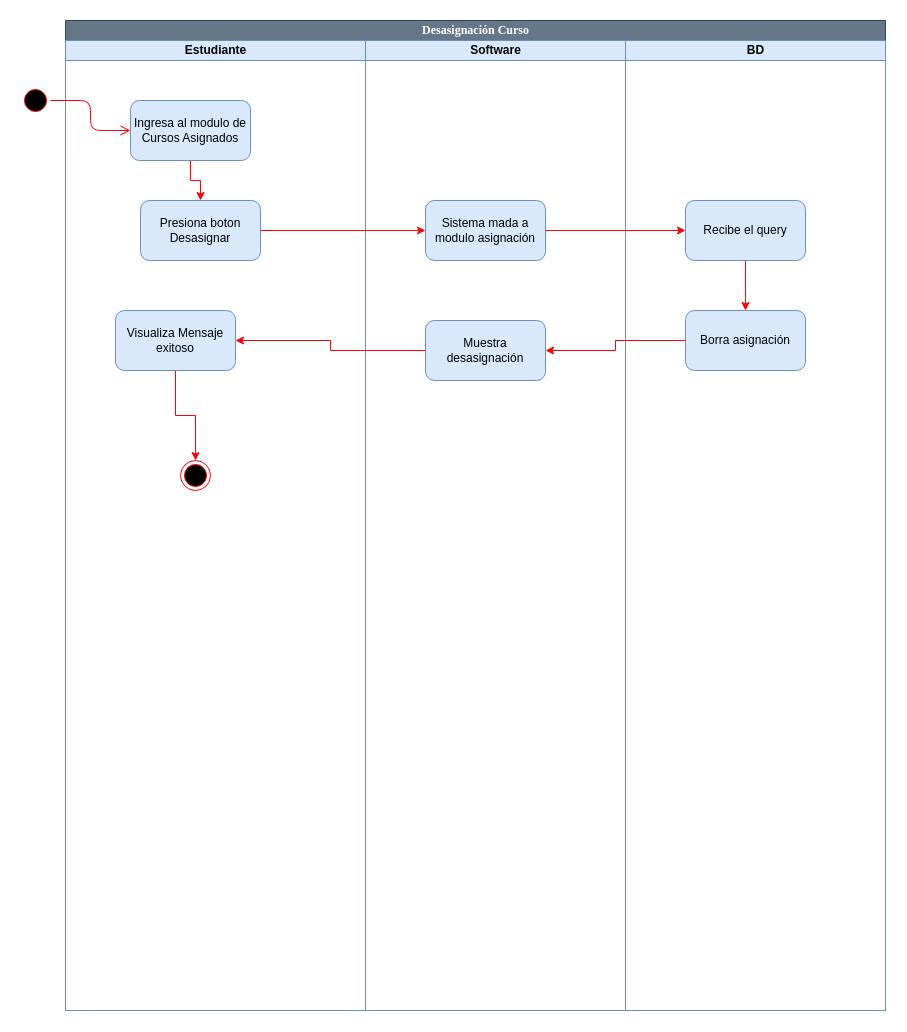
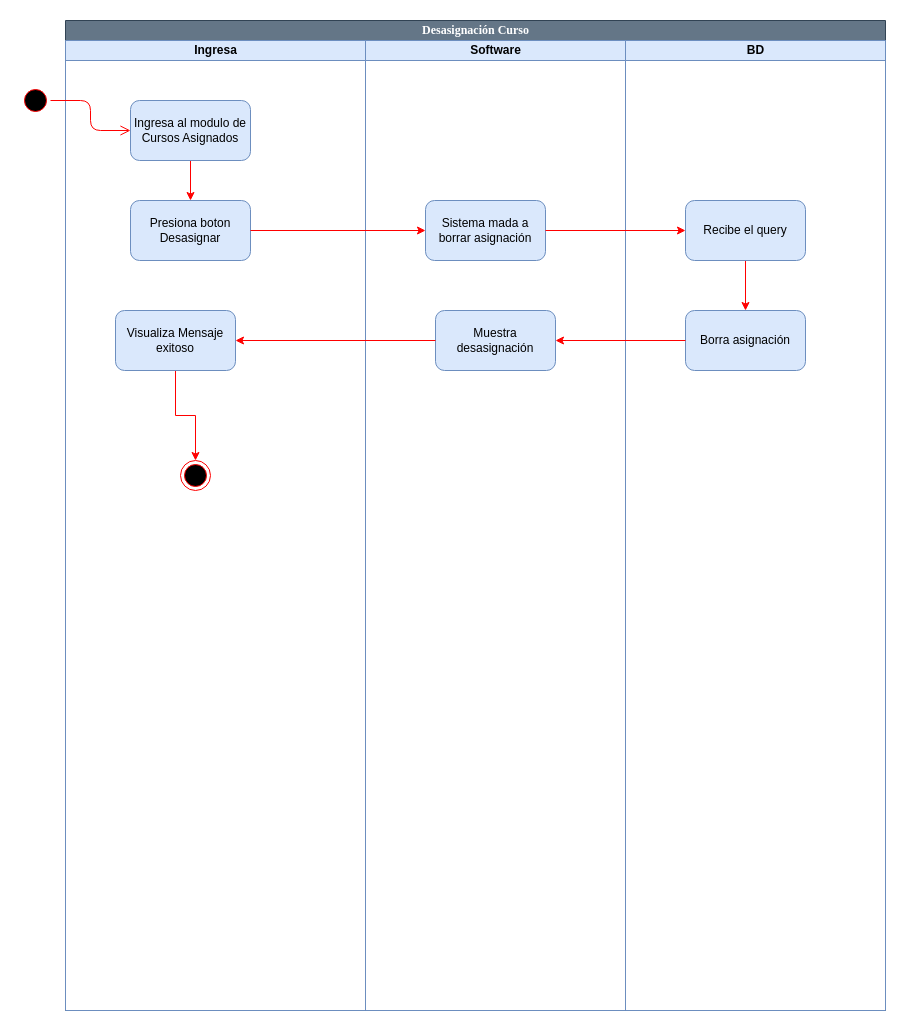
node "Estudiante": label "Estudiante" -> "Ingresa"
node "Presiona boton Desasignar": moved (201, 231) -> (191, 231)
node "Sistema mada a modulo asignación": label "Sistema mada a modulo asignación" -> "Sistema mada a borrar asignación"
node "Muestra desasignación": moved (486, 351) -> (496, 341)
